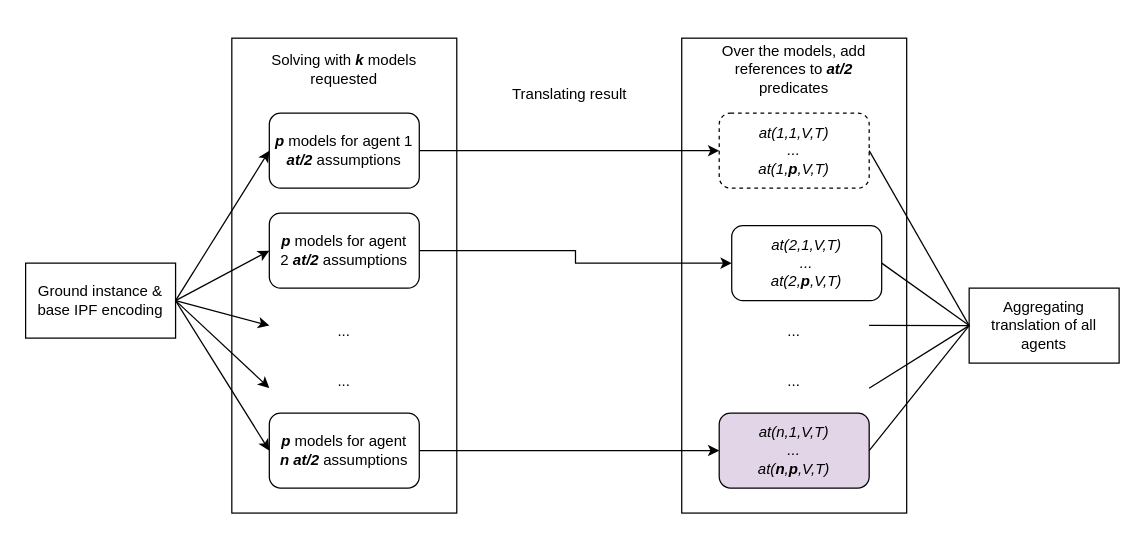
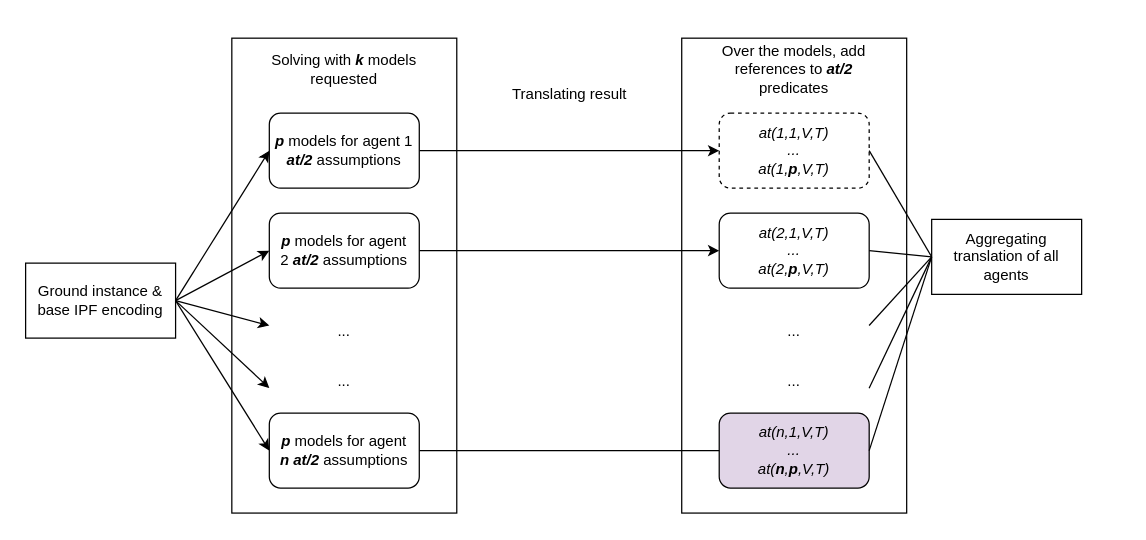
node "at(2,1,V,T) ... at(2,p,V,T)": moved (807, 263) -> (794, 251)
node "Aggregating translation of all agents": moved (1044, 326) -> (1007, 257)
edge "p models for agent n at/2 assumptions" -> "at(n,1,V,T) ... at(n,p,V,T)": arrowhead classic -> none
